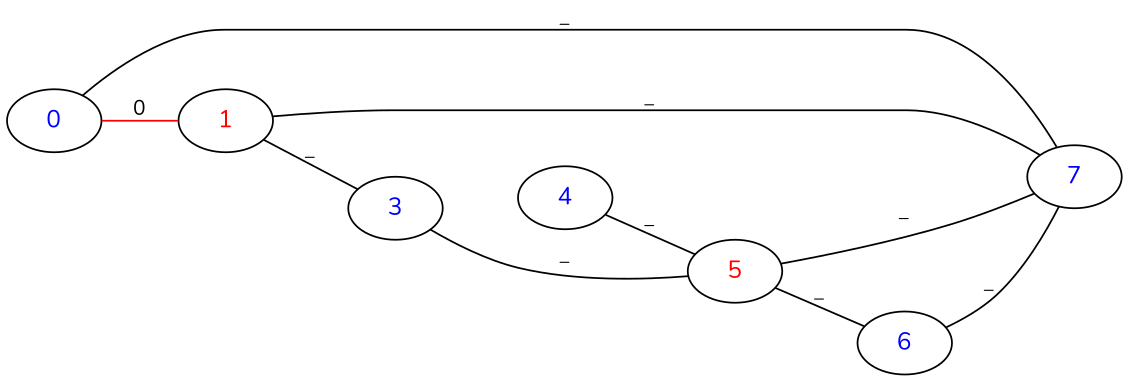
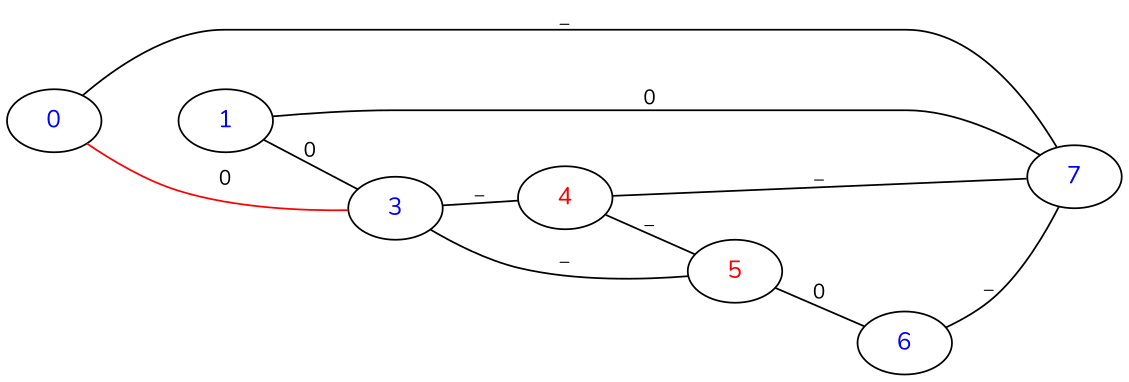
edge "1" -- "7": label "_" -> "0"
edge "0" -- "1": now "0" -- "3"
node "1": fontcolor #ff0000ff -> #0000ffff
edge "1" -- "3": label "_" -> "0"
node "4": fontcolor #0000ffff -> #ff0000ff
edge "4" -- "3": added, label "_"
edge "7" -- "5": now "7" -- "4"
edge "5" -- "6": label "_" -> "0"
